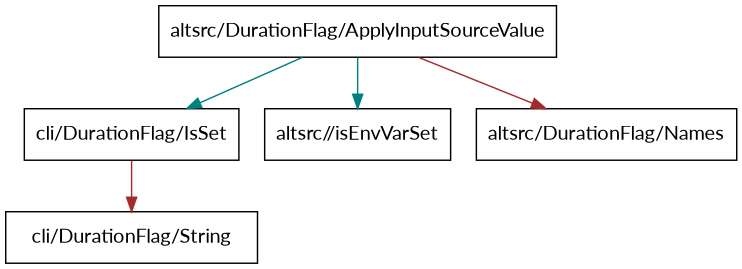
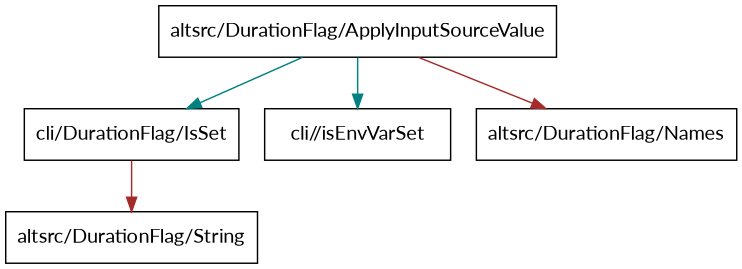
node "altsrc//isEnvVarSet": label "altsrc//isEnvVarSet" -> "cli//isEnvVarSet"
node "cli/DurationFlag/String": label "cli/DurationFlag/String" -> "altsrc/DurationFlag/String"
